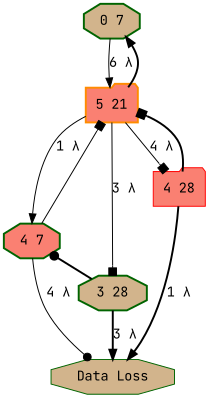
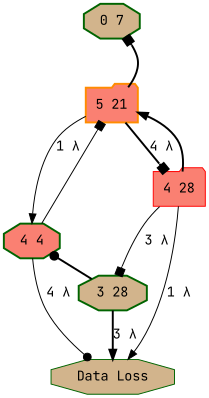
edge "0 7" -> "5 21": removed, label "6 λ"
edge "5 21" -> "0 7": arrowhead normal -> box
edge "4 28" -> "5 21": arrowhead box -> normal
edge "5 21" -> "4 28": style solid -> bold
edge "5 21" -> "3 28": now "4 28" -> "3 28"
node "4 7": label "4 7" -> "4 4"
edge "4 28" -> "Data Loss": style bold -> solid
